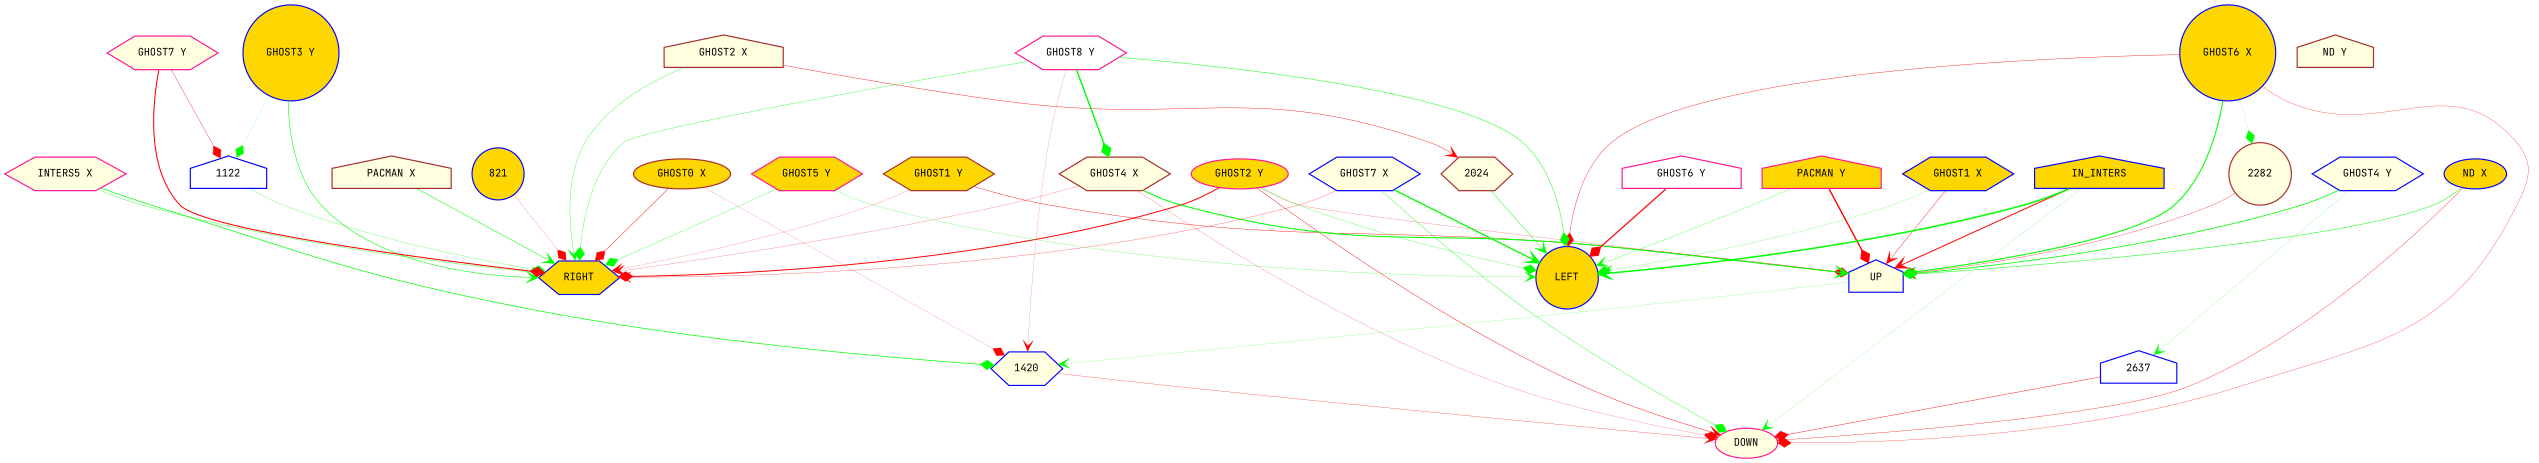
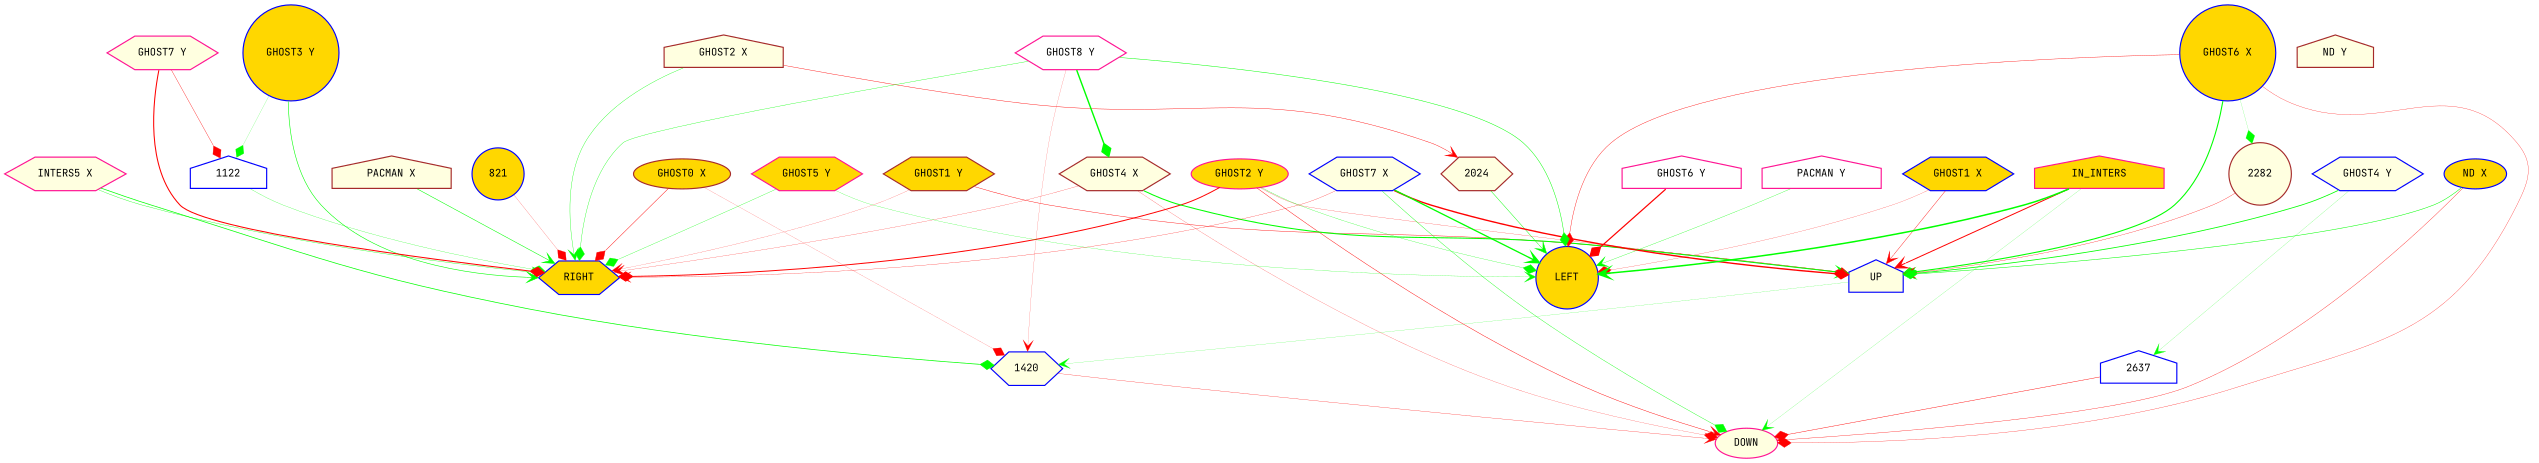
node "PACMAN Y": fillcolor gold -> white
node "IN_INTERS": color blue -> deeppink
edge "PACMAN Y" -> "UP": now "GHOST7 X" -> "UP"
edge "GHOST1 X" -> "LEFT": color green -> red
